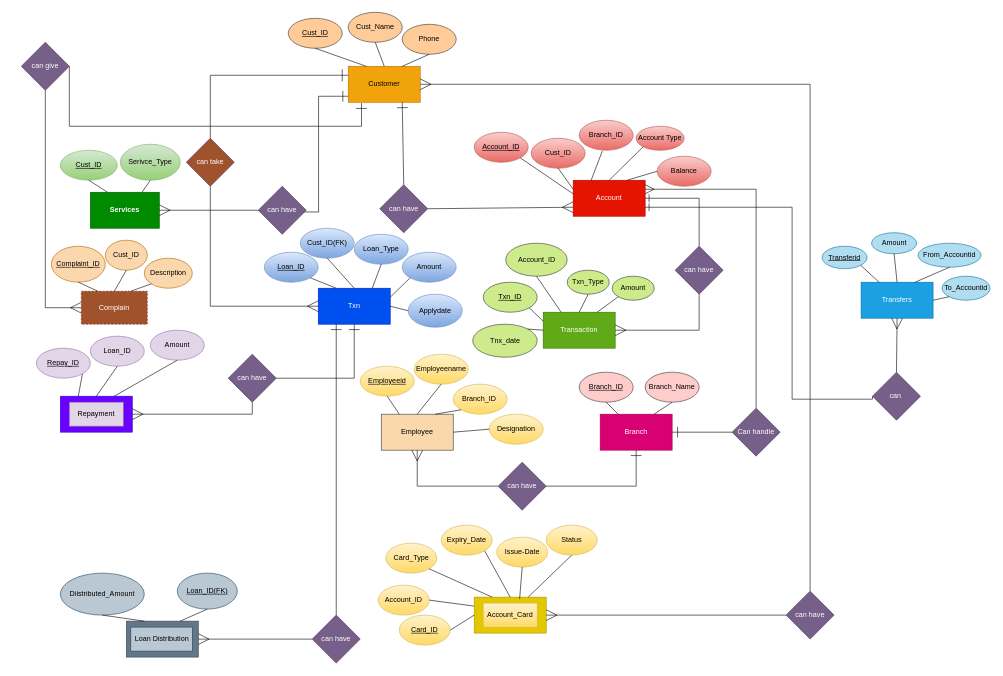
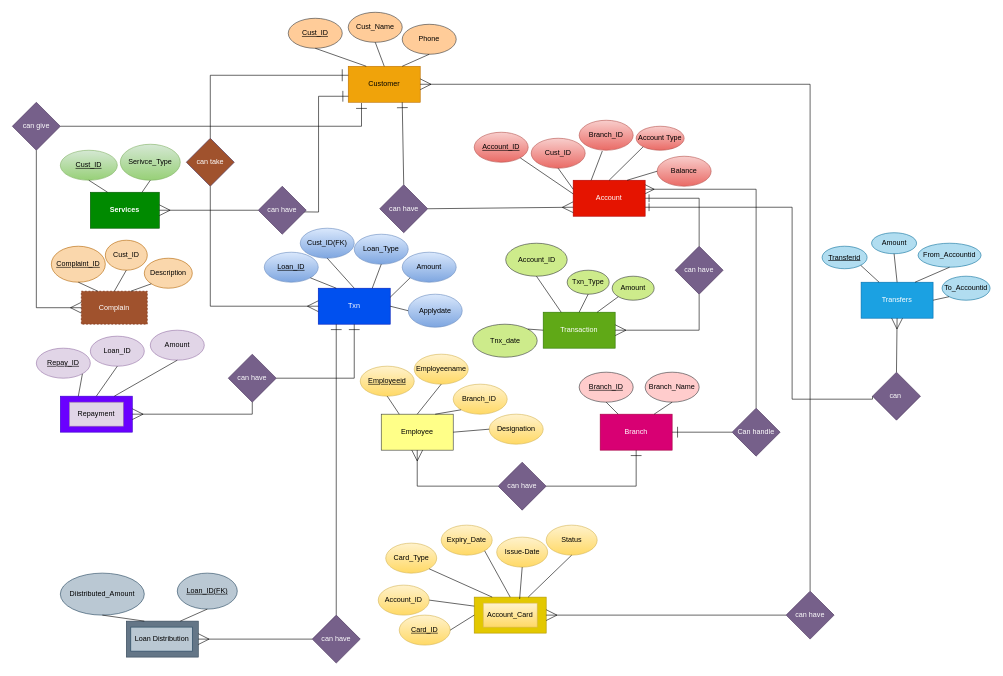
node "can give": moved (45, 66) -> (36, 126)
node "Txn_ID": removed
edge "Txn_ID" -- "Transaction": removed
node "Employee": fillcolor #fad7ac -> #ffff88
